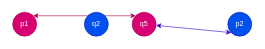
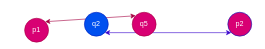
node "p1": moved (24, 24) -> (36, 30)
node "p2": fillcolor #0050ef -> #d80073
edge "q5" -- "p2": now "q2" -- "p2"
